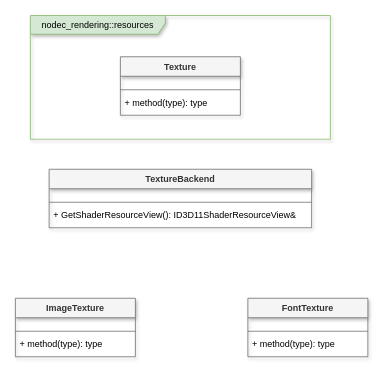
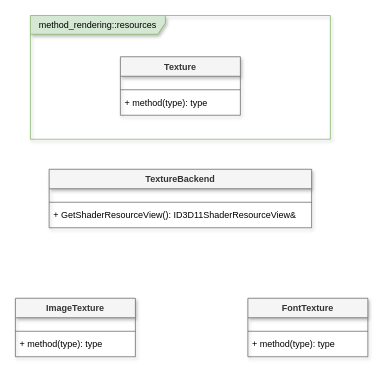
node "nodec_rendering::resources": label "nodec_rendering::resources" -> "method_rendering::resources"
